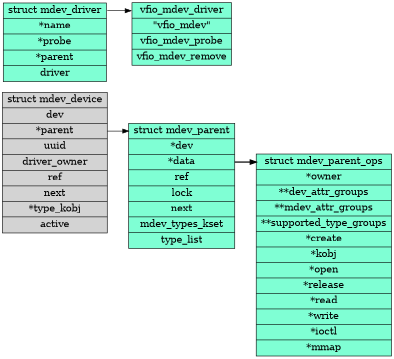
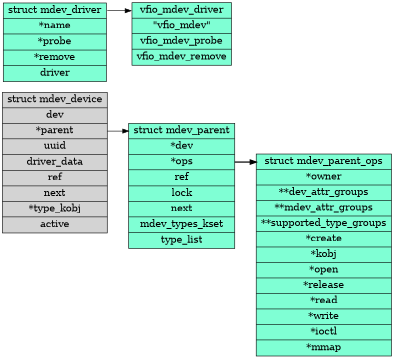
node "struct mdev_driver": text "*parent" -> "*remove"
node "struct mdev_parent": text "*data" -> "*ops"
node "struct mdev_device": text "driver_owner" -> "driver_data"
